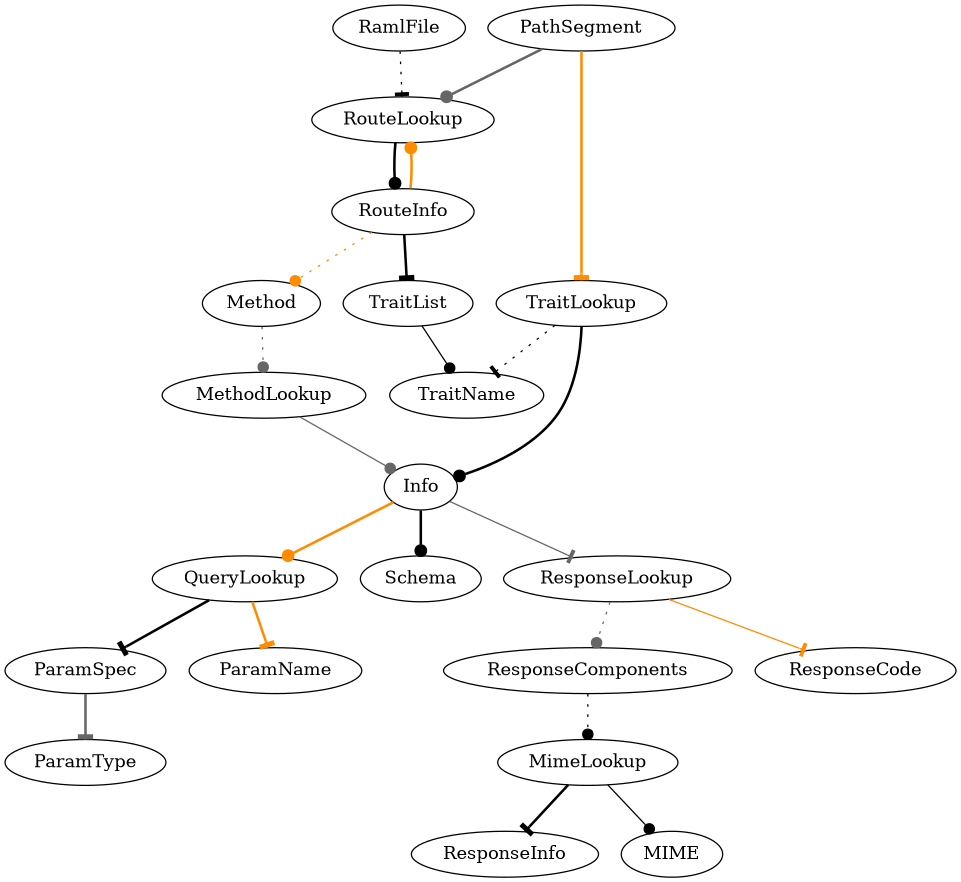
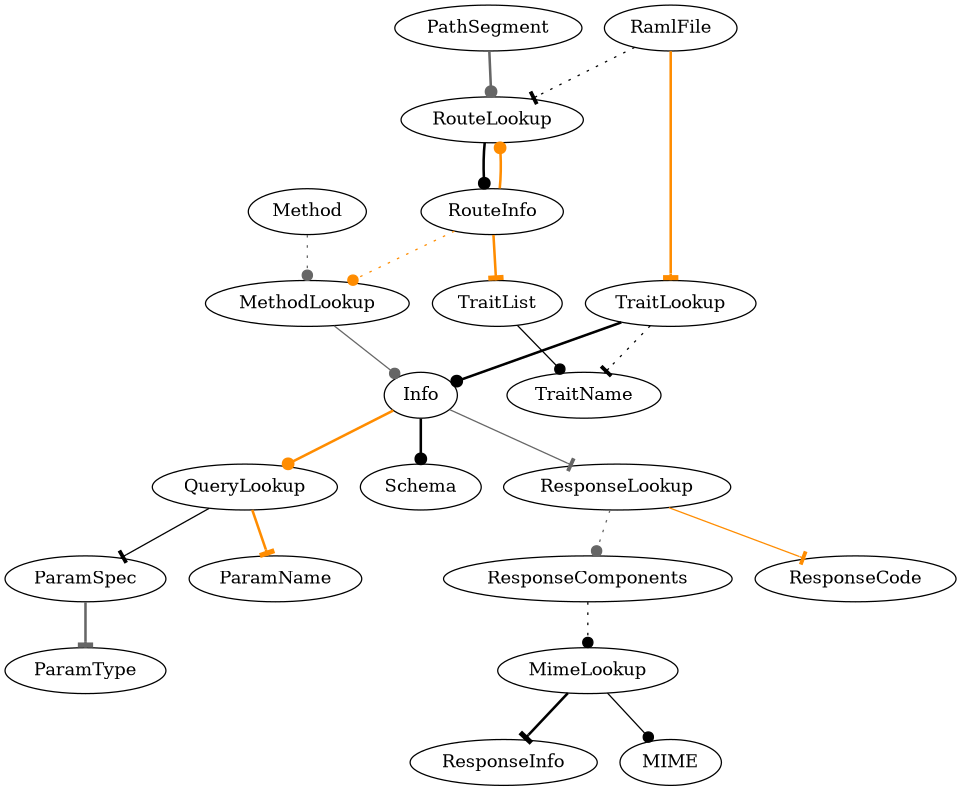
edge "PathSegment" -> "TraitLookup": now "RamlFile" -> "TraitLookup"
edge "RouteInfo" -> "TraitList": color black -> darkorange
edge "RouteInfo" -> "Method": now "RouteInfo" -> "MethodLookup"
edge "QueryLookup" -> "ParamSpec": style bold -> solid
